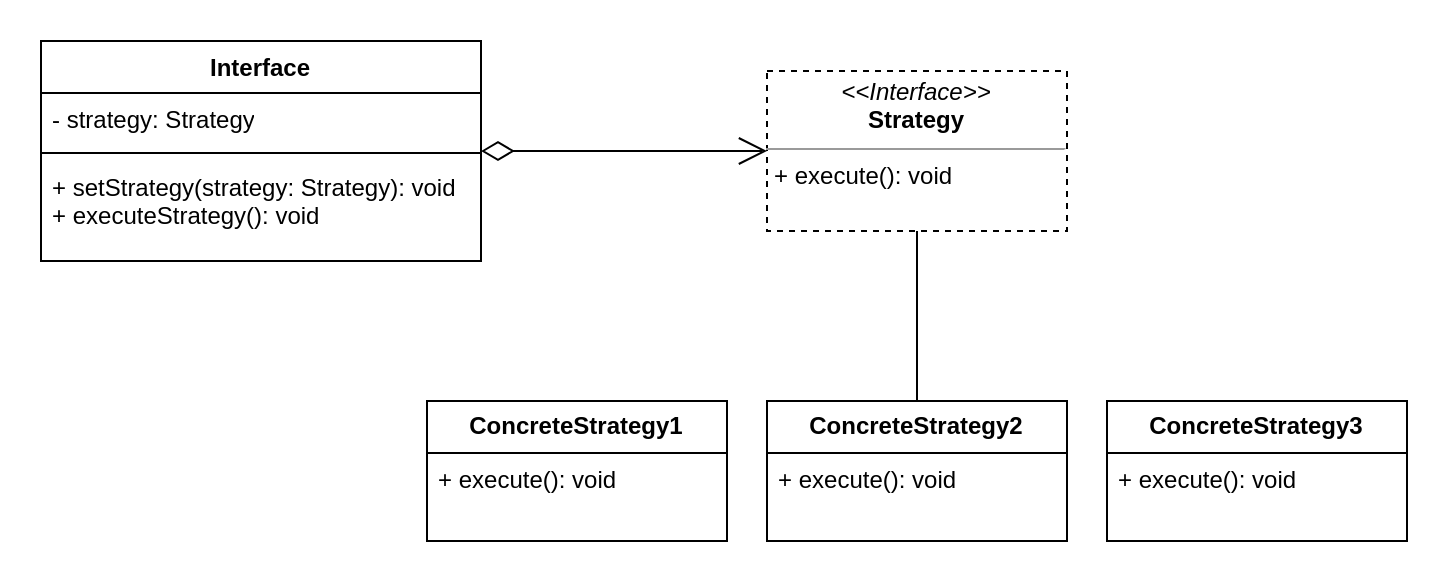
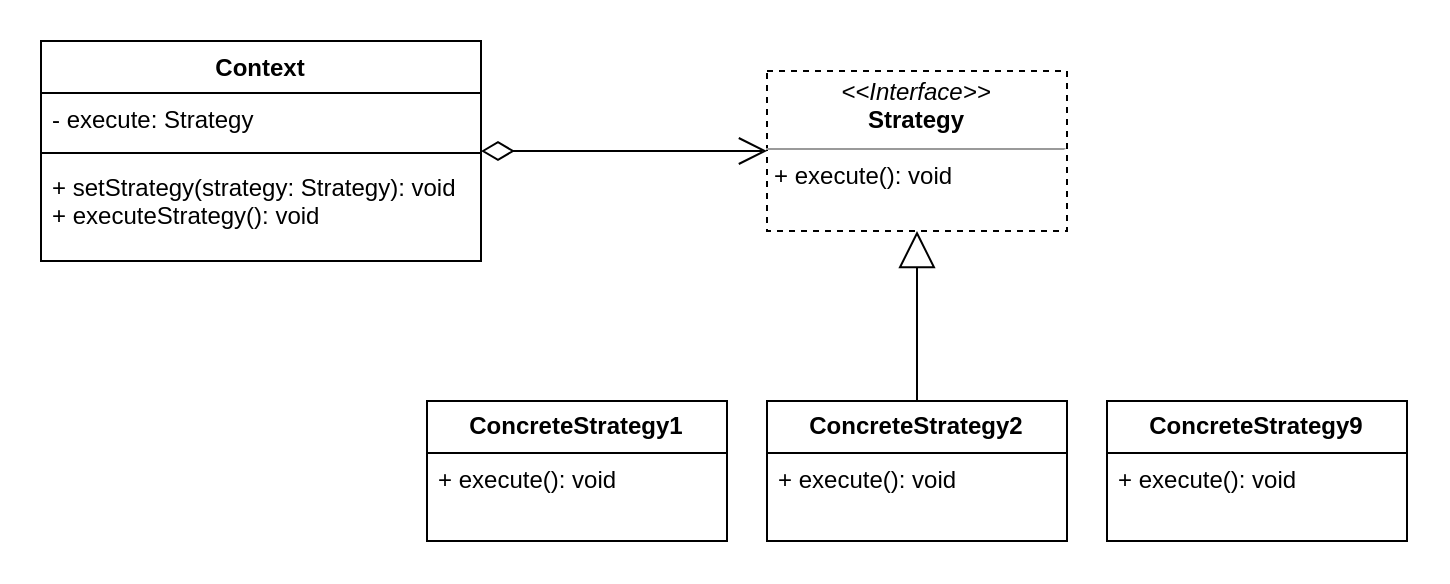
node "Interface": label "Interface" -> "Context"
node "- strategy: Strategy": label "- strategy: Strategy" -> "- execute: Strategy"
edge "<<Interface>> Strategy + execute(): void" -- "ConcreteStrategy2": arrowhead none -> block
node "ConcreteStrategy3": label "ConcreteStrategy3" -> "ConcreteStrategy9"
